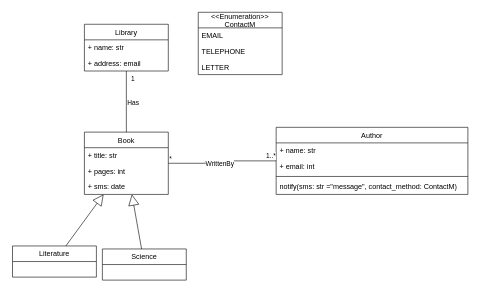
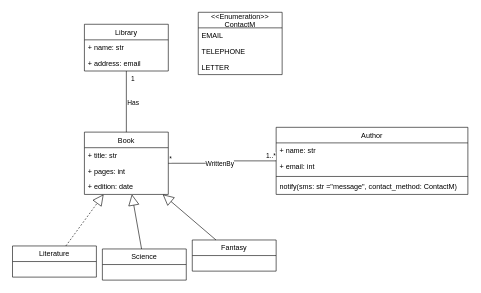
node "+ sms: date": label "+ sms: date" -> "+ edition: date"
edge "Fantasy" -> "Book": added
edge "Literature" -> "Book": style solid -> dashed
node "Fantasy": added
